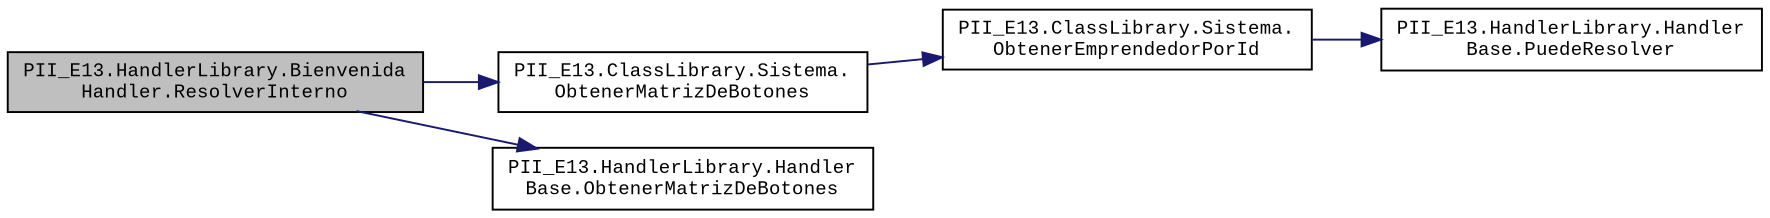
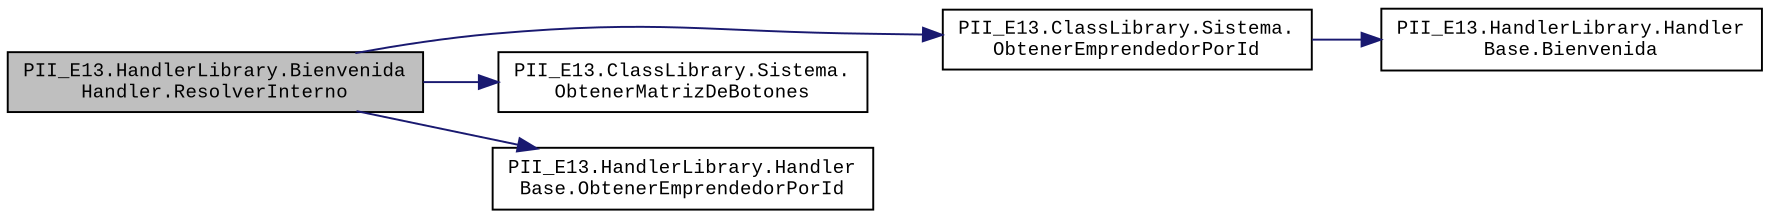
node "PII_E13.HandlerLibrary.Handler Base.PuedeResolver": label "PII_E13.HandlerLibrary.Handler Base.PuedeResolver" -> "PII_E13.HandlerLibrary.Handler Base.Bienvenida"
edge "PII_E13.ClassLibrary.Sistema. ObtenerMatrizDeBotones" -> "PII_E13.ClassLibrary.Sistema. ObtenerEmprendedorPorId": now "PII_E13.HandlerLibrary.Bienvenida Handler.ResolverInterno" -> "PII_E13.ClassLibrary.Sistema. ObtenerEmprendedorPorId"
node "PII_E13.HandlerLibrary.Handler Base.ObtenerMatrizDeBotones": label "PII_E13.HandlerLibrary.Handler Base.ObtenerMatrizDeBotones" -> "PII_E13.HandlerLibrary.Handler Base.ObtenerEmprendedorPorId"
